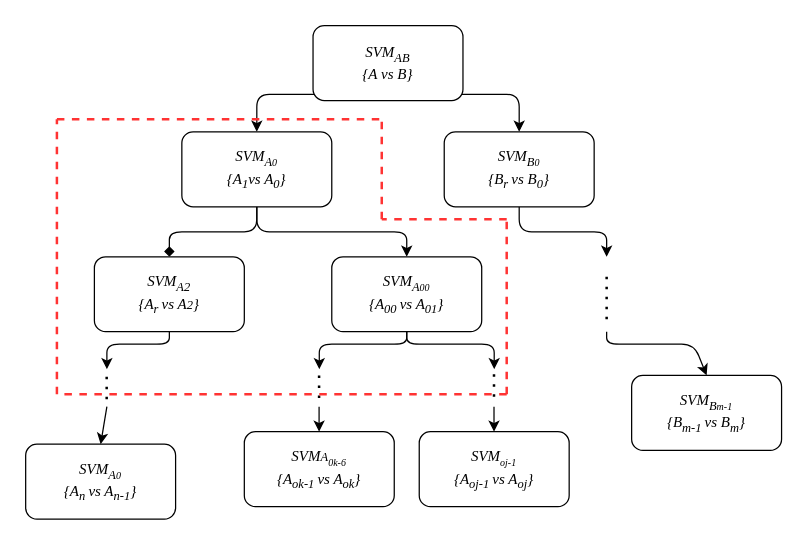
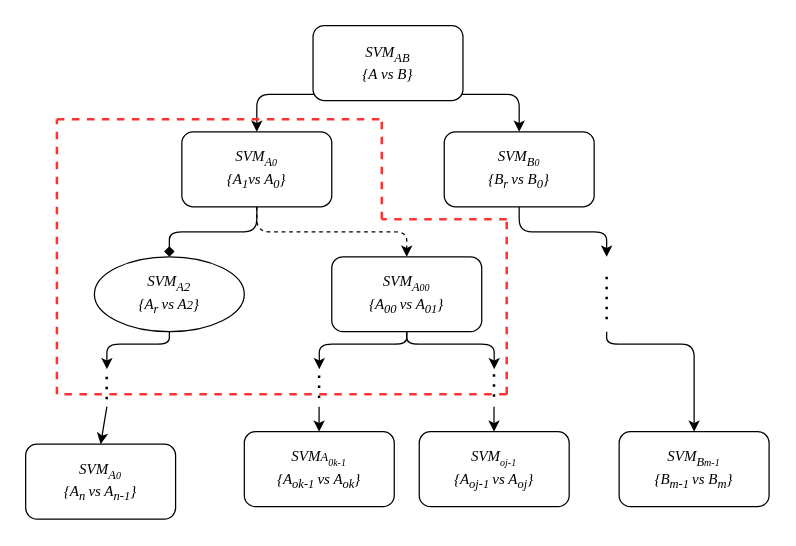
edge "SVMA0 {A1vs A0}" -> "SVMA00 {A00 vs A01}": style solid -> dashed
node "SVMA2 {Ar vs A2}": shape rounded rectangle -> ellipse
node "SVMBm-1 {Bm-1 vs Bm}": moved (707, 413) -> (694, 469)
node "SVMA0k-6 {Aok-1 vs Aok}": label "SVMA0k-6 {Aok-1 vs Aok}" -> "SVMA0k-1 {Aok-1 vs Aok}"
